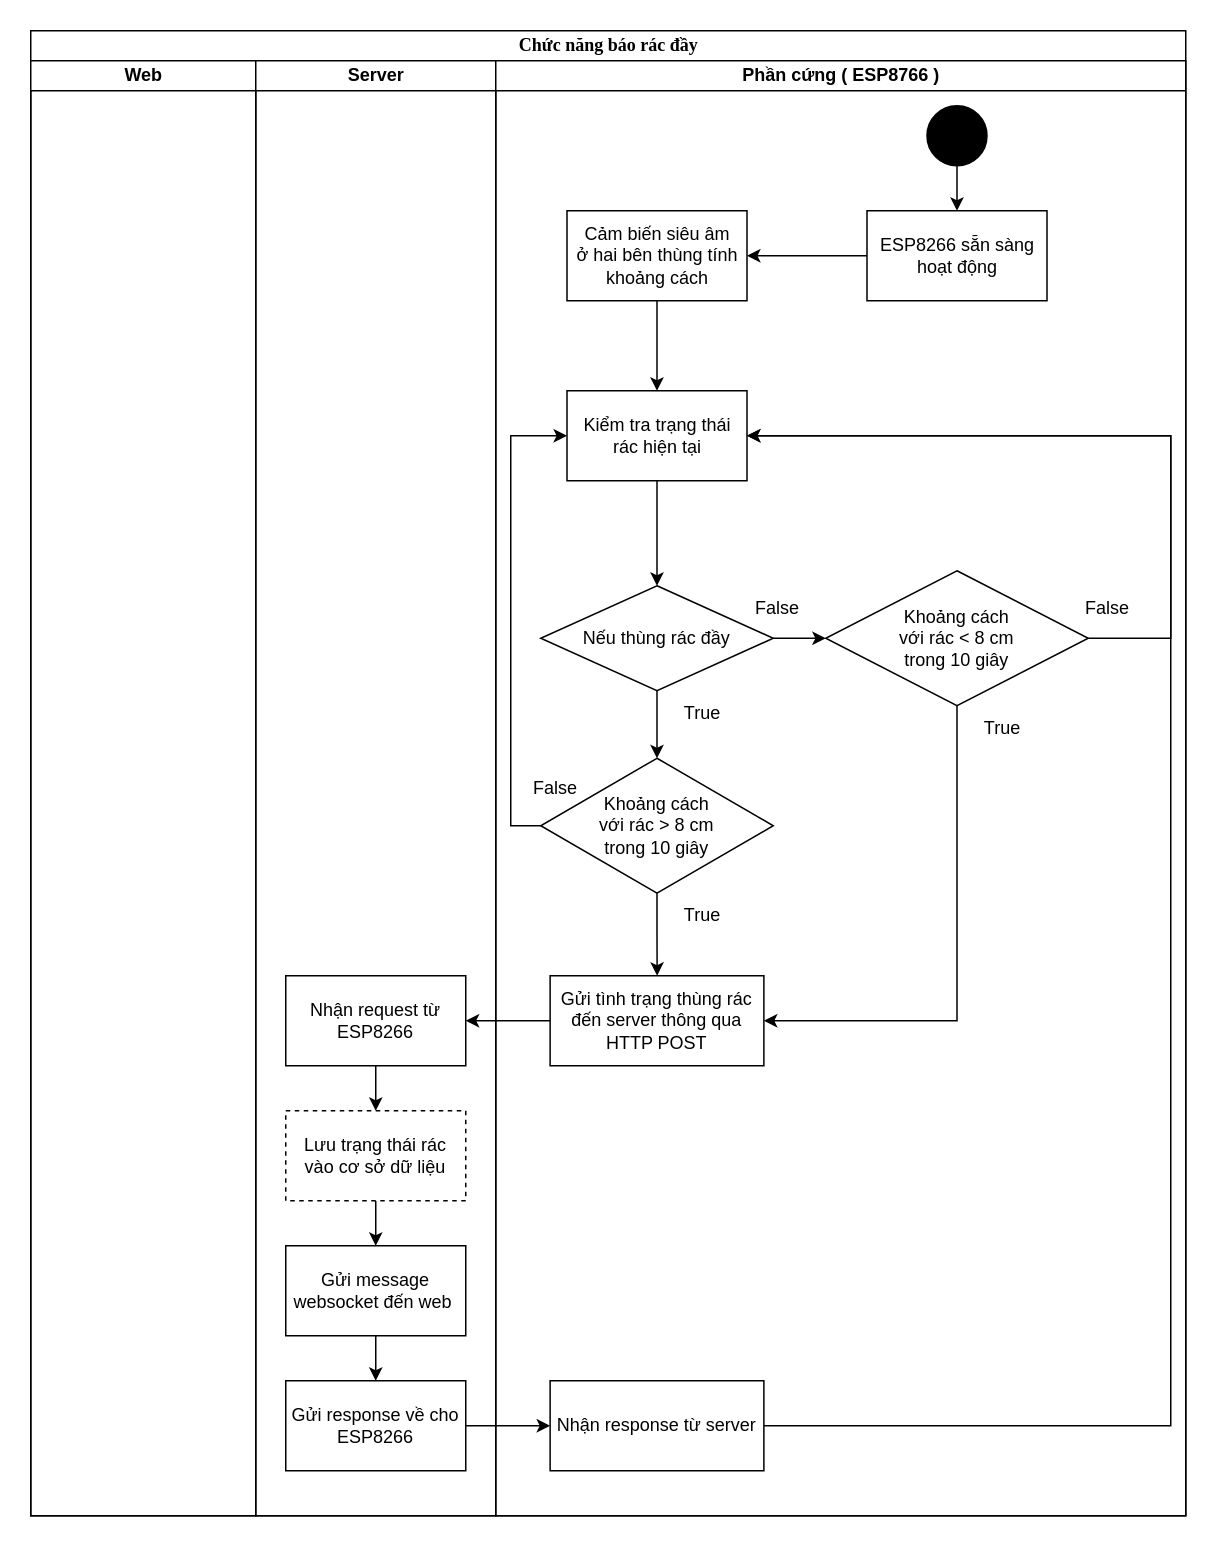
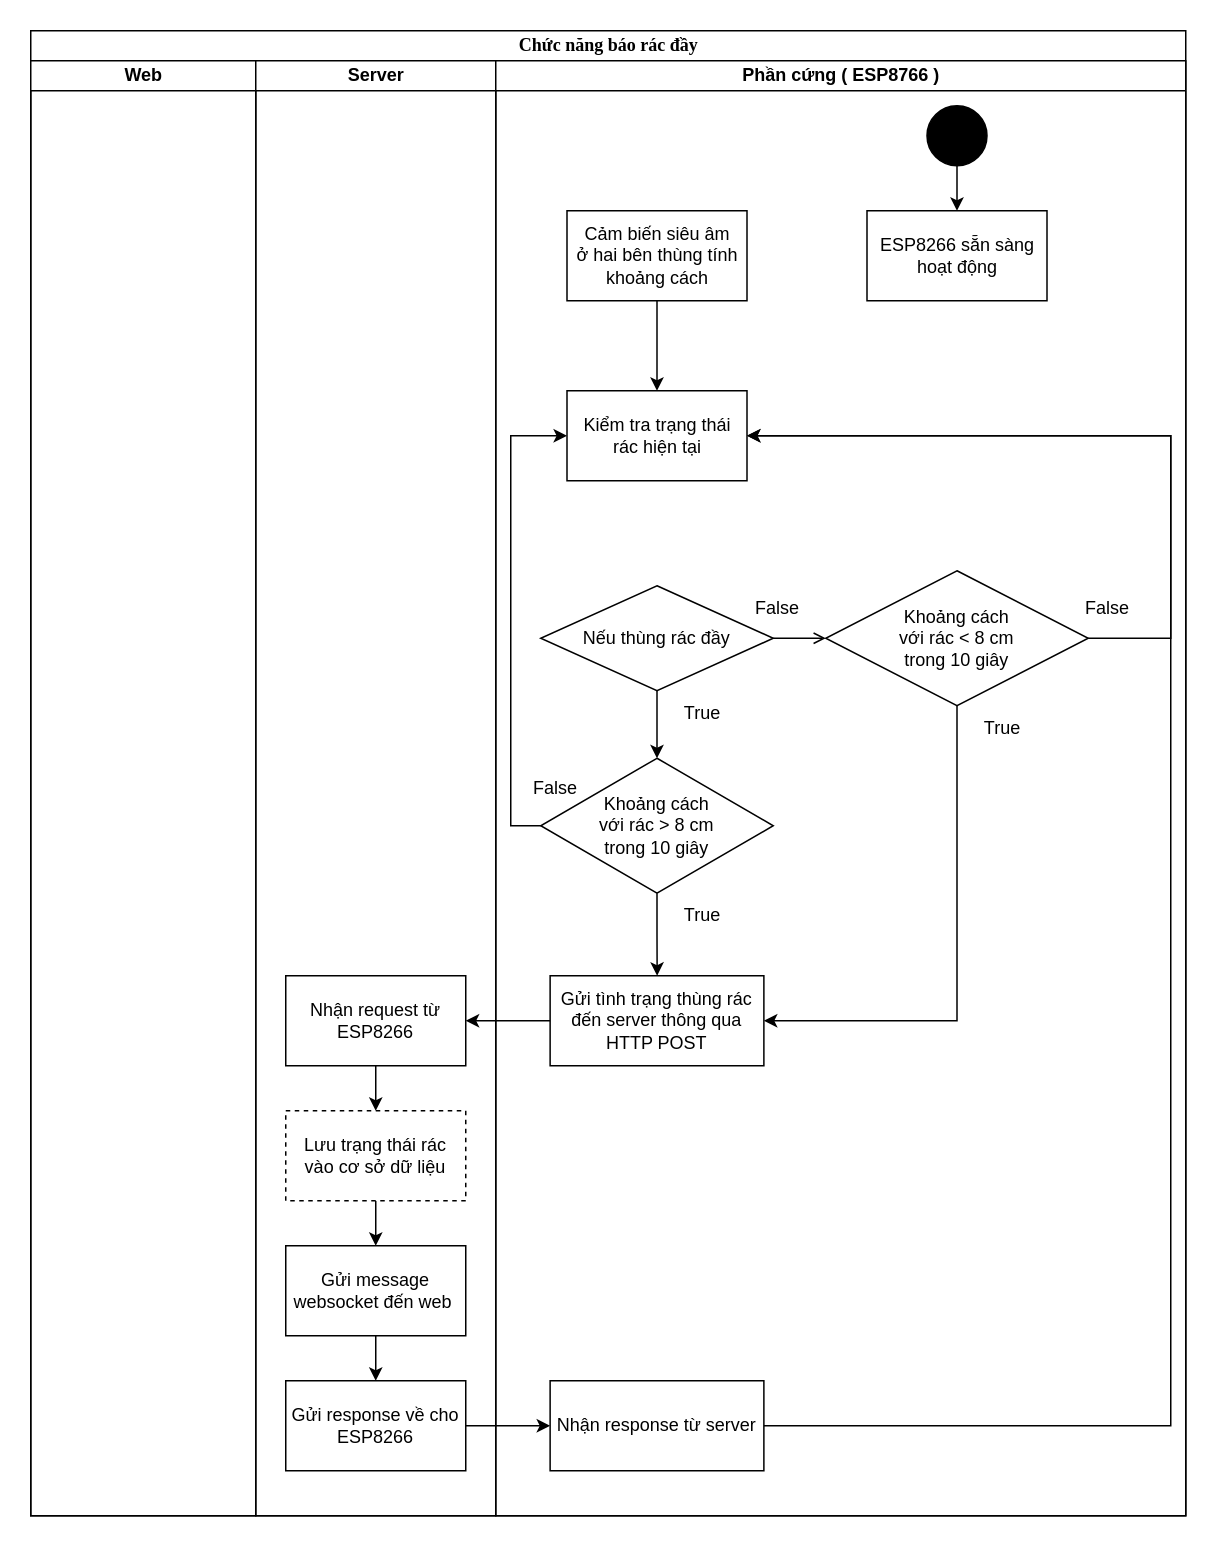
edge "ESP8266 sẵn sàng hoạt động" -> "Cảm biến siêu âm ở hai bên thùng tính khoảng cách": removed
edge "Kiểm tra trạng thái rác hiện tại" -> "Nếu thùng rác đầy": removed
edge "Nếu thùng rác đầy" -> "Khoảng cách với rác < 8 cm trong 10 giây": arrowhead classic -> open
